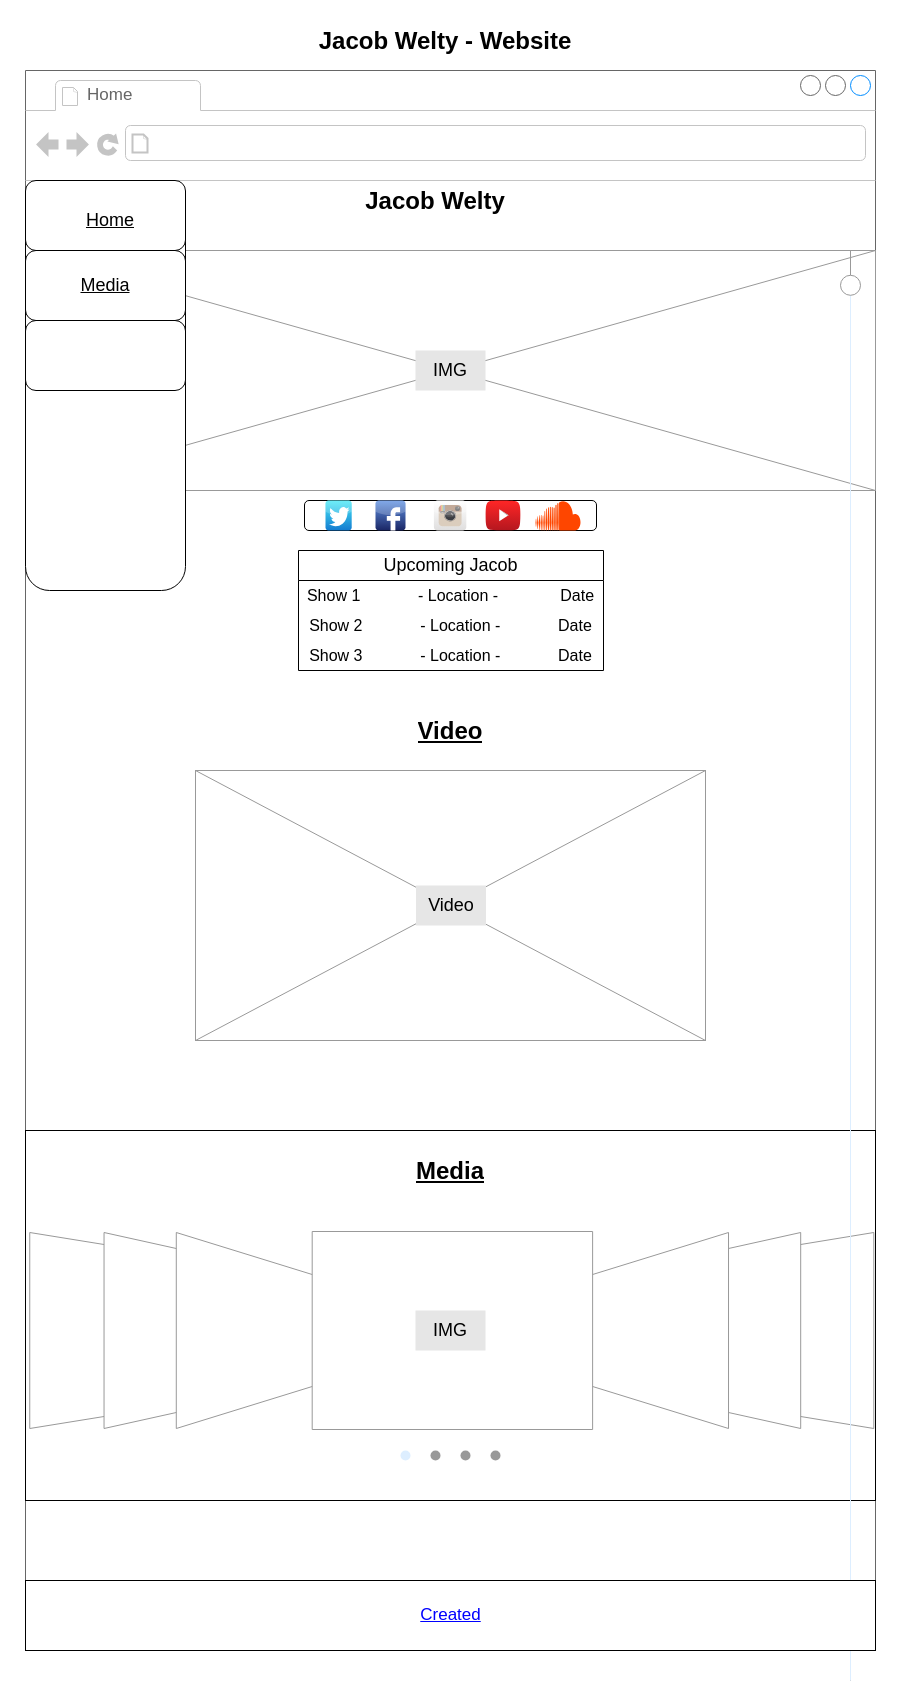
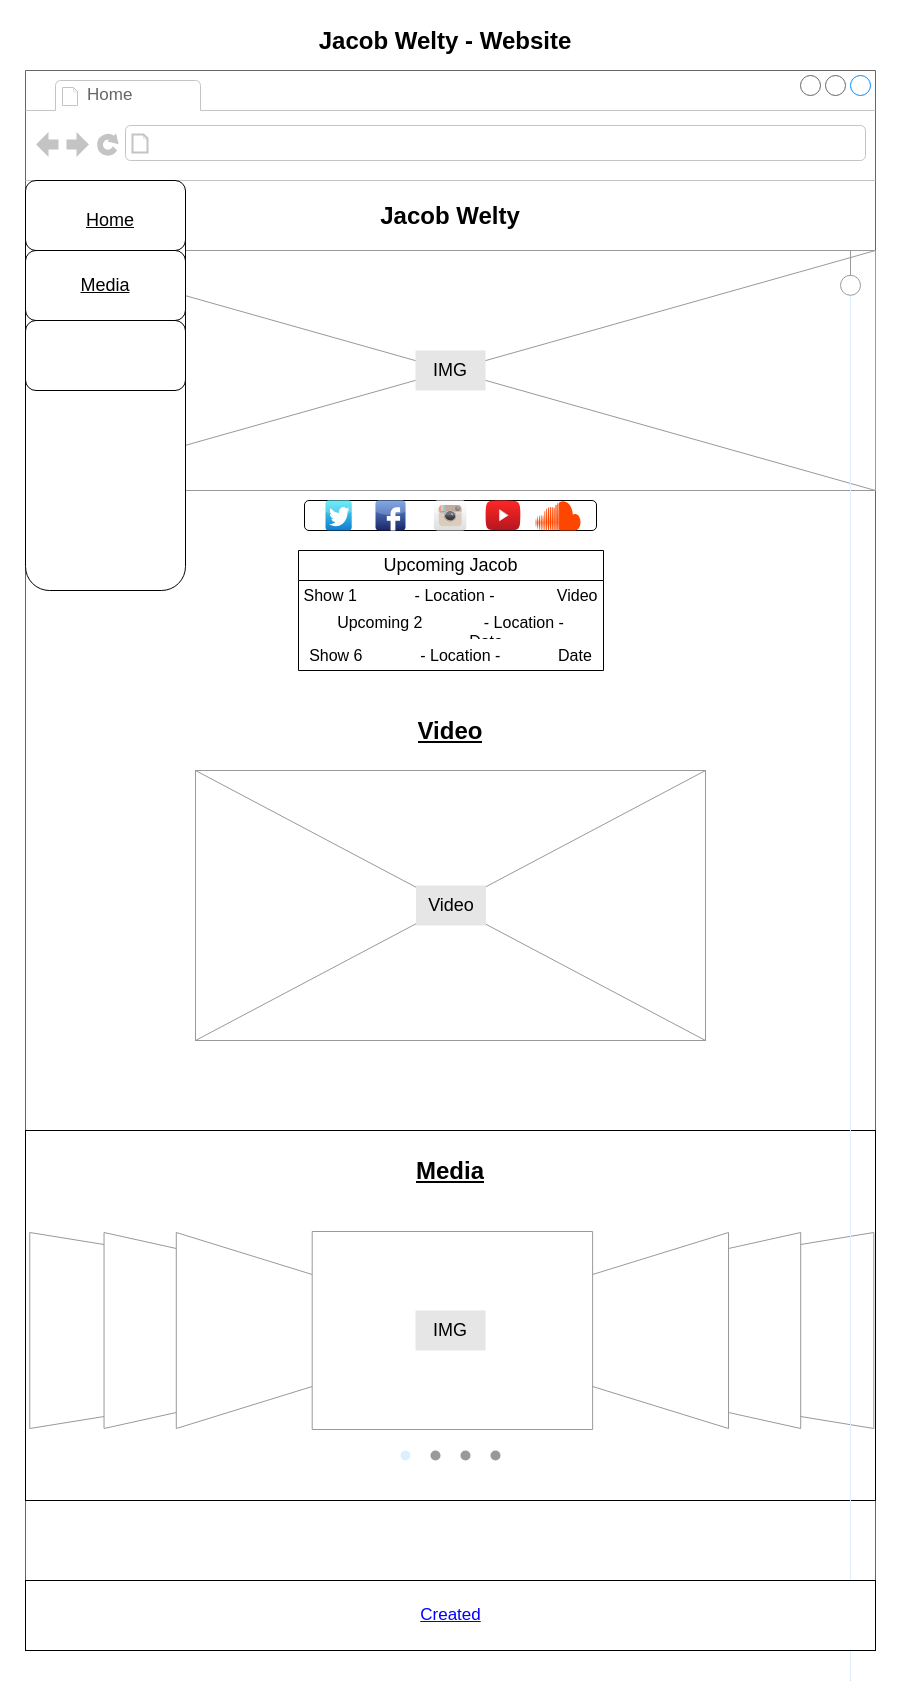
node "Jacob Welty": moved (436, 206) -> (451, 221)
node "Show 1 - Location - Date": label "Show 1 - Location - Date" -> "Show 1 - Location - Video"
node "Show 2 - Location - Date": label "Show 2 - Location - Date" -> "Upcoming 2 - Location - Date"
node "Show 3 - Location - Date": label "Show 3 - Location - Date" -> "Show 6 - Location - Date"
